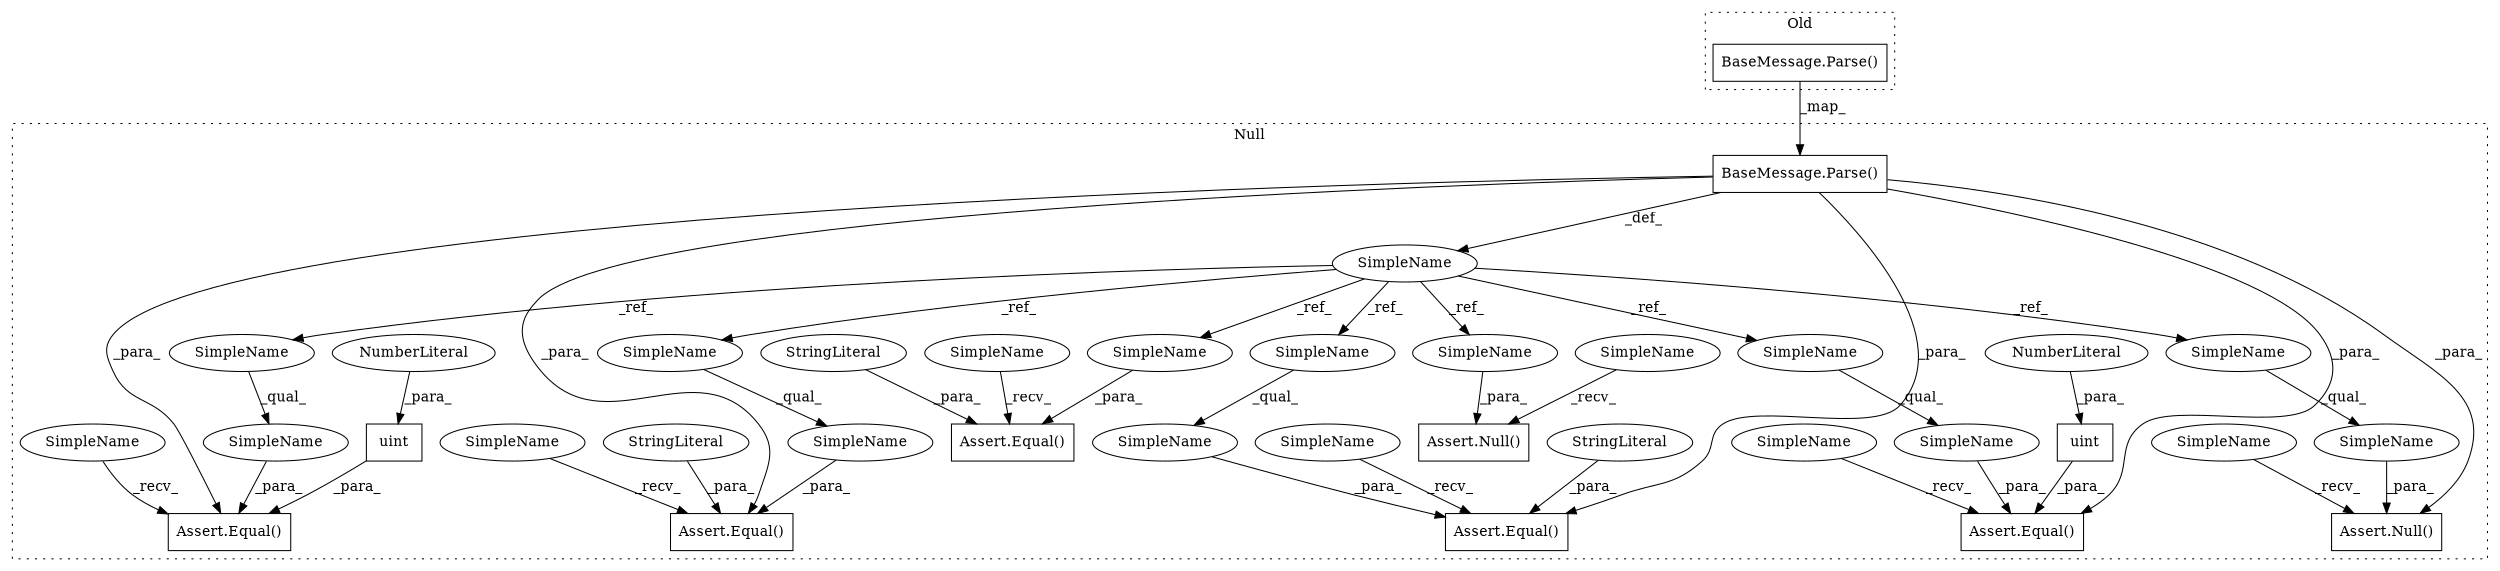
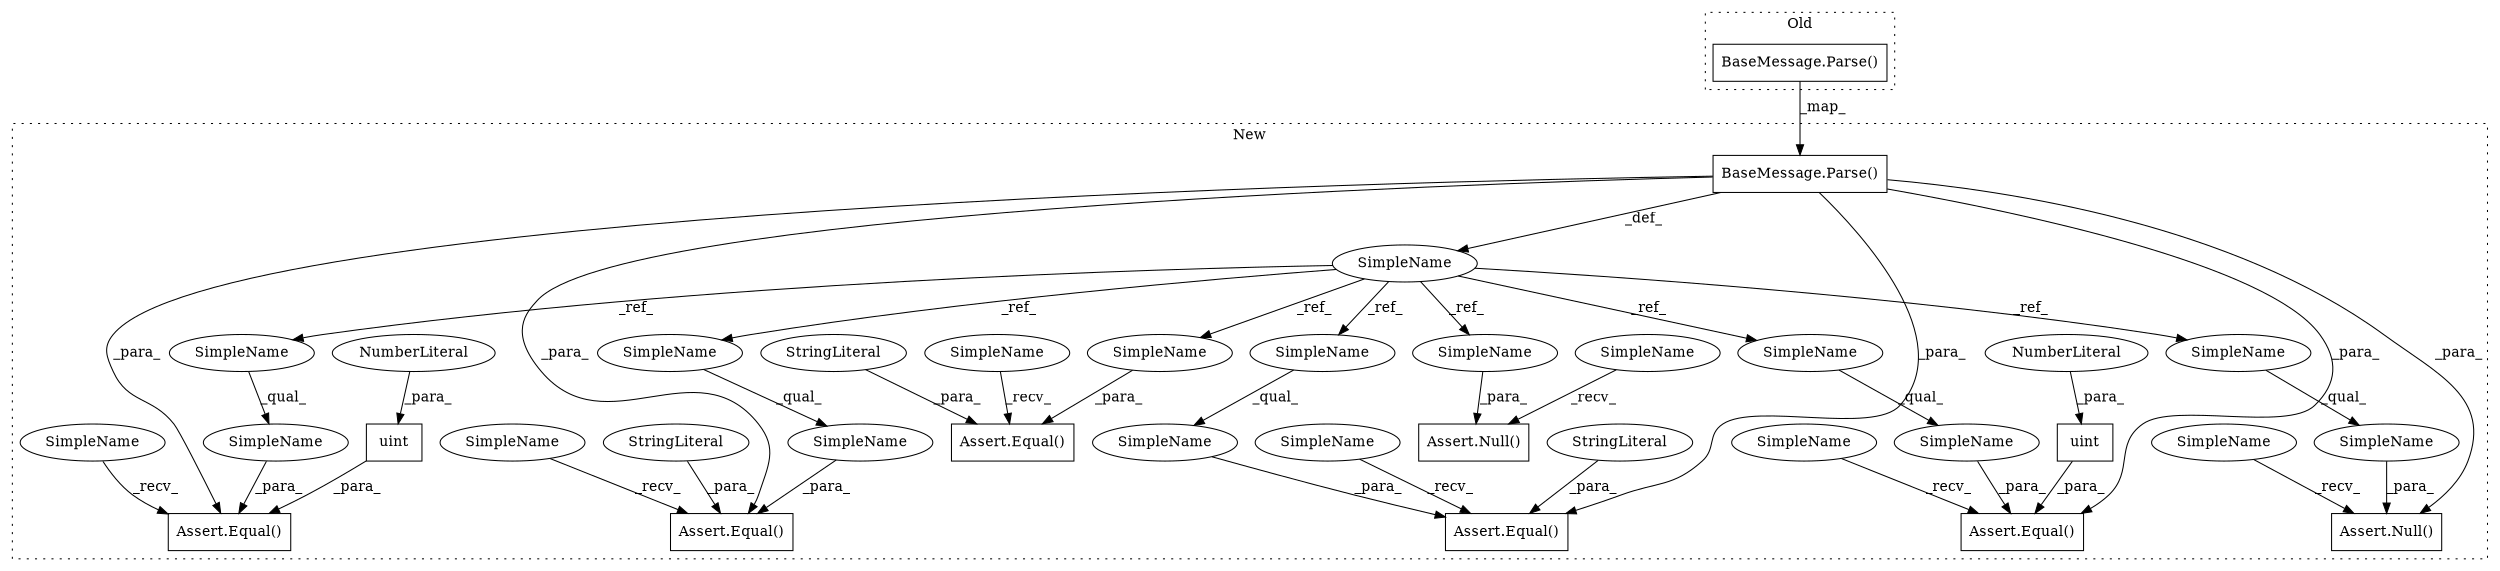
cluster "Null": label "Null" -> "New"
